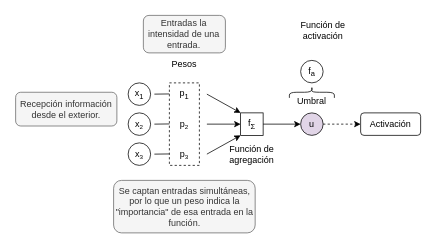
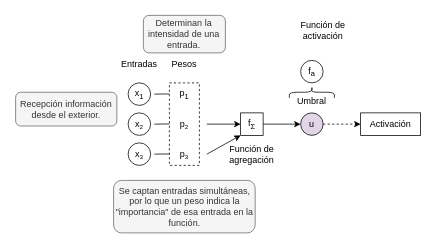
node "Entradas la intensidad de una entrada.": label "Entradas la intensidad de una entrada." -> "Determinan la intensidad de una entrada."
node "Entradas": added
edge "p1" -> "fΣ": removed
node "Activación": shape rounded rectangle -> rectangle
